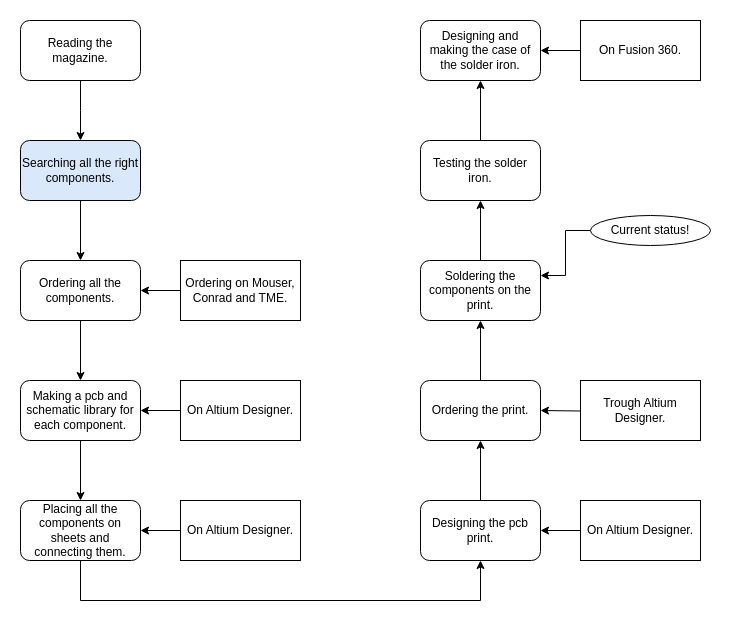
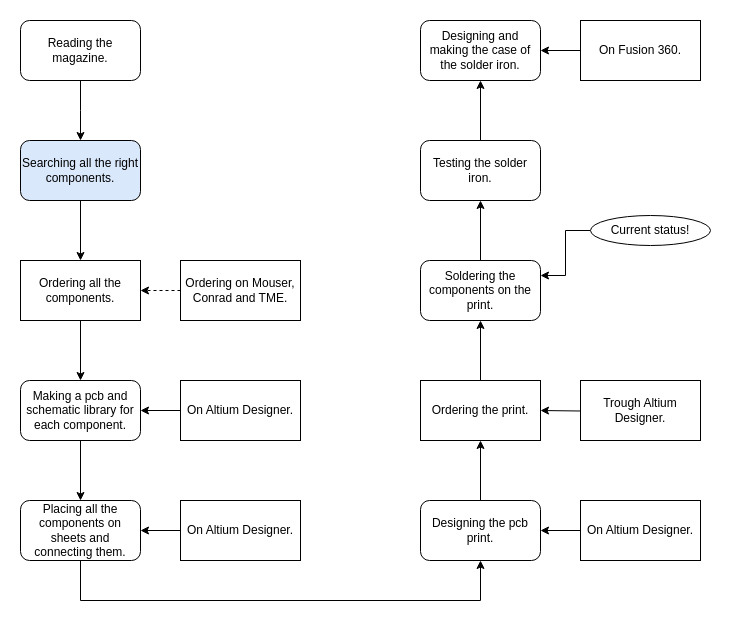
node "Ordering all the components.": shape rounded rectangle -> rectangle
edge "Ordering on Mouser, Conrad and TME." -> "Ordering all the components.": style solid -> dashed
node "Ordering the print.": shape rounded rectangle -> rectangle
